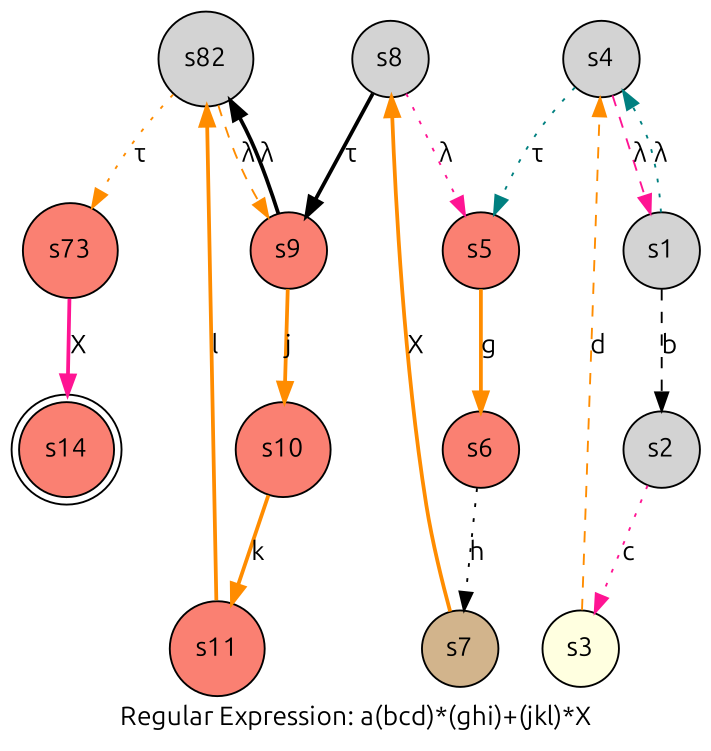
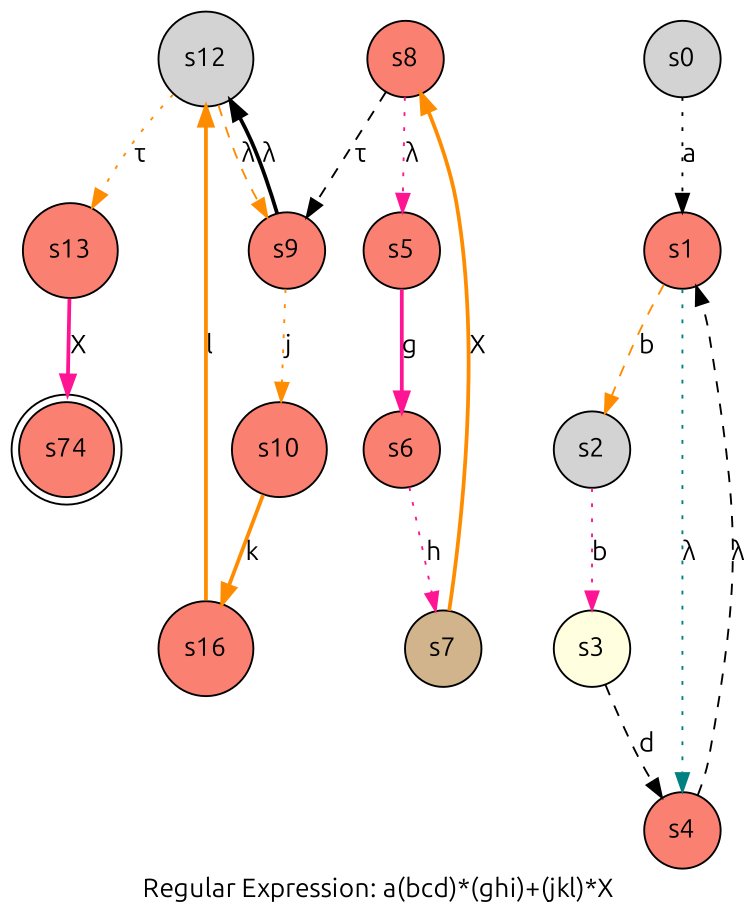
node "s82": label "s82" -> "s12"
node "s8": fillcolor lightgrey -> salmon
node "s4": fillcolor lightgrey -> salmon
node "s0": added
edge "s4" -> "s5": removed, label "τ"
edge "s4" -> "s1": color deeppink -> black
edge "s8" -> "s9": style bold -> dashed
node "s73": label "s73" -> "s13"
node "s1": fillcolor lightgrey -> salmon
edge "s9" -> "s10": style bold -> dotted
edge "s5" -> "s6": color darkorange -> deeppink
edge "s1" -> "s2": color black -> darkorange
edge "s3" -> "s4": color darkorange -> black
node "s14": label "s14" -> "s74"
edge "s6" -> "s7": color black -> deeppink
edge "s2" -> "s3": label "c" -> "b"
node "s11": label "s11" -> "s16"
